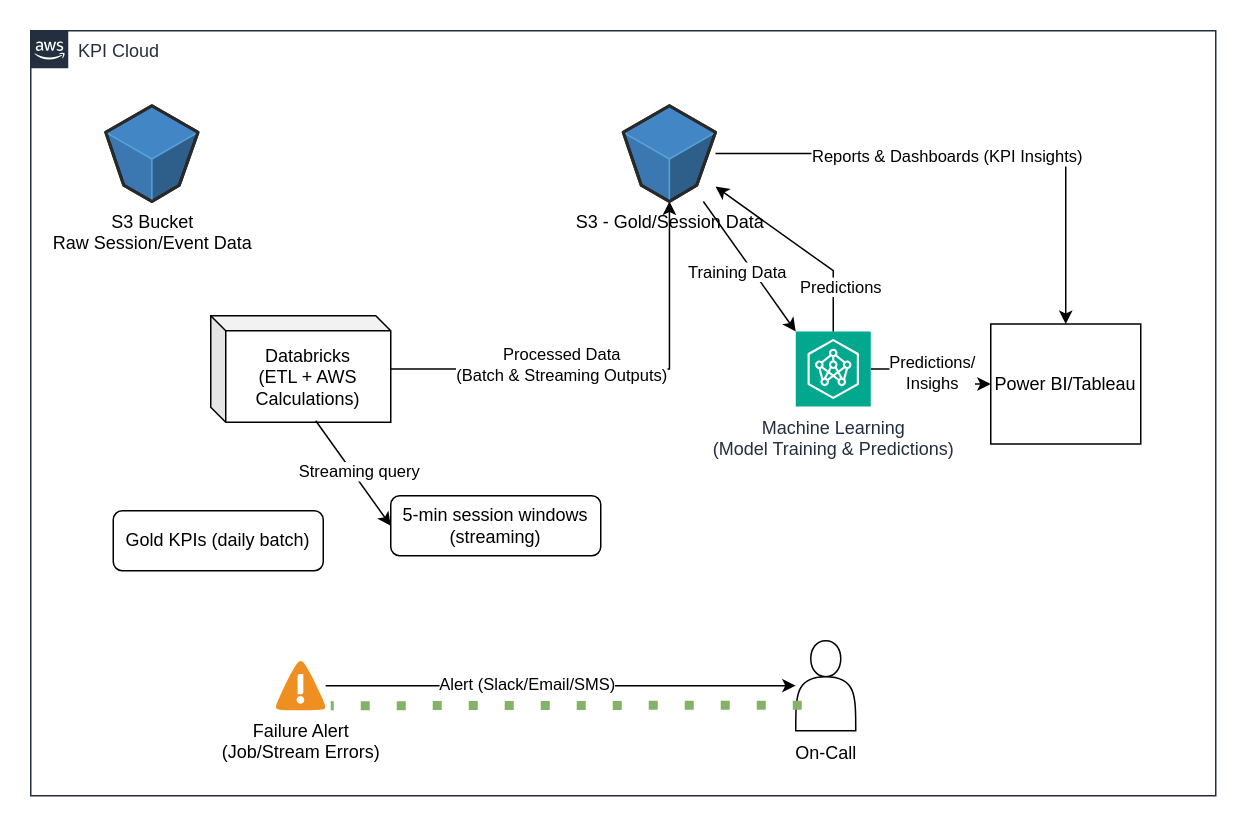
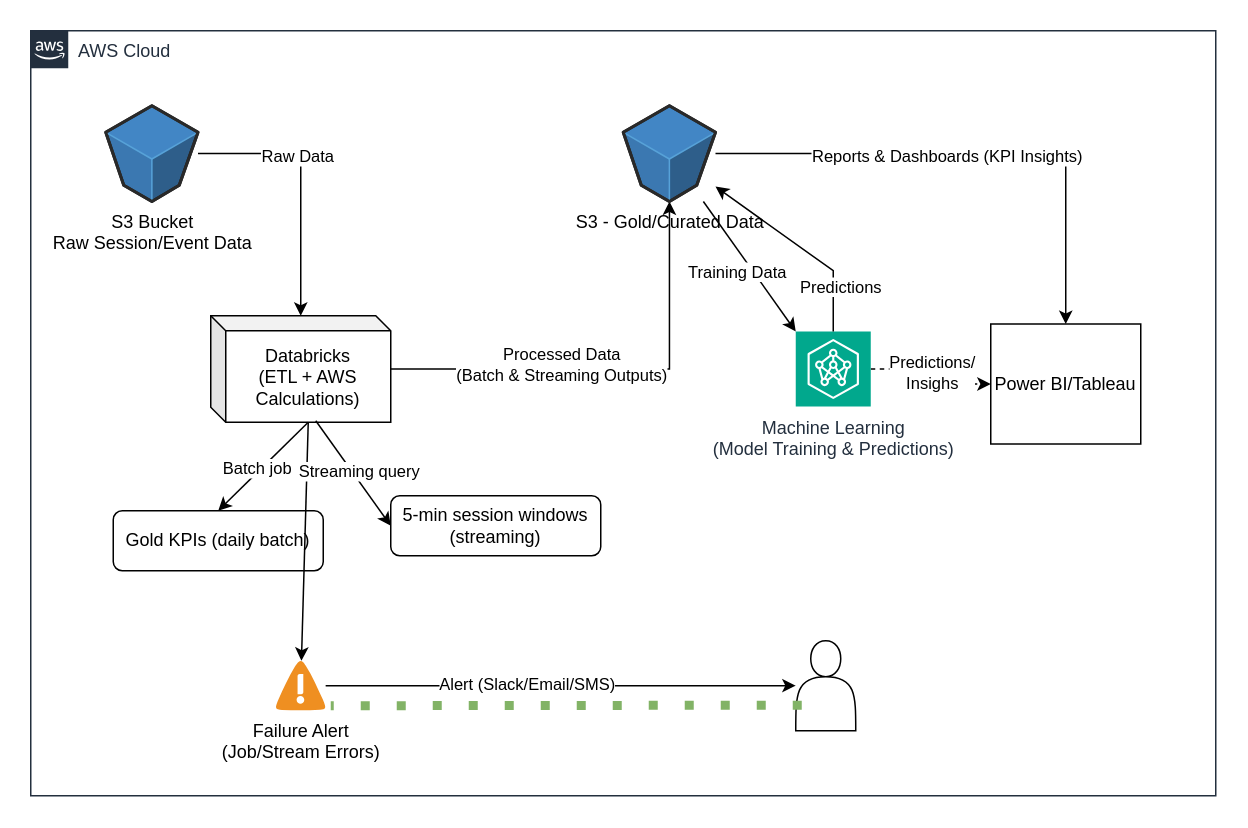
node "KPI Cloud": label "KPI Cloud" -> "AWS Cloud"
edge "S3 Bucket Raw Session/Event Data" -> "Databricks (ETL + AWS Calculations)": added, label "Raw Data"
node "S3 - Gold/Session Data": label "S3 - Gold/Session Data" -> "S3 - Gold/Curated Data"
edge "Machine Learning (Model Training & Predictions)" -> "Power BI/Tableau": style solid -> dashed
edge "Databricks (ETL + AWS Calculations)" -> "Gold KPIs (daily batch)": added, label "Batch job"
edge "Databricks (ETL + AWS Calculations)" -> "Failure Alert (Job/Stream Errors)": added
node "On-Call": removed
